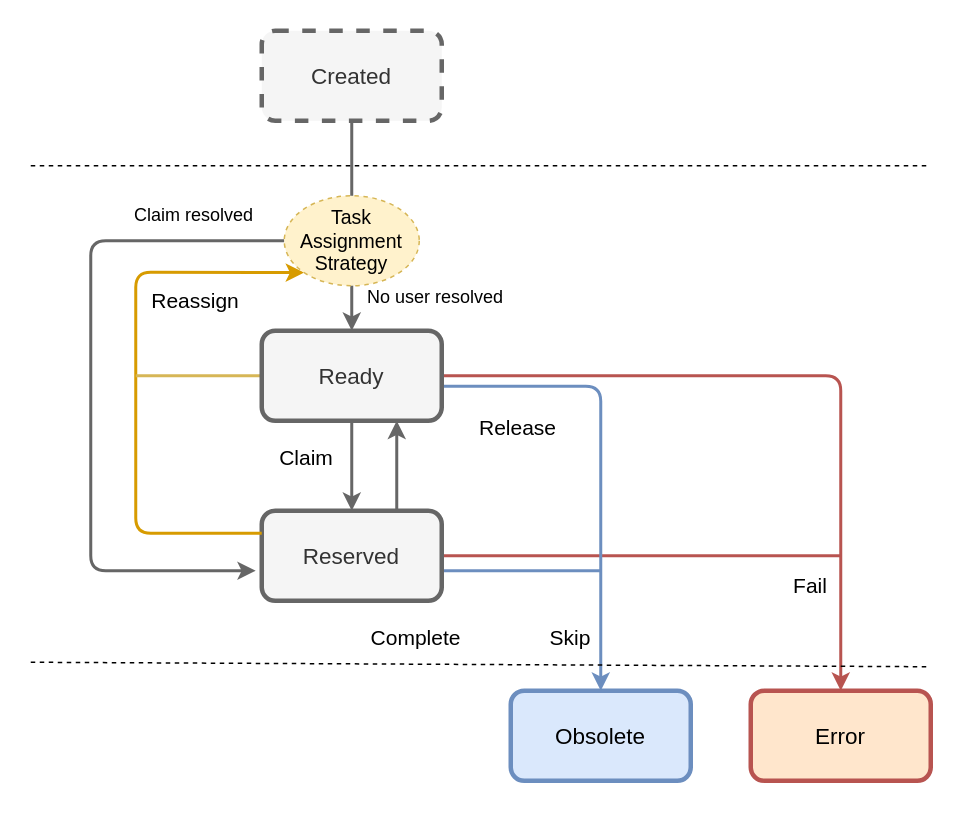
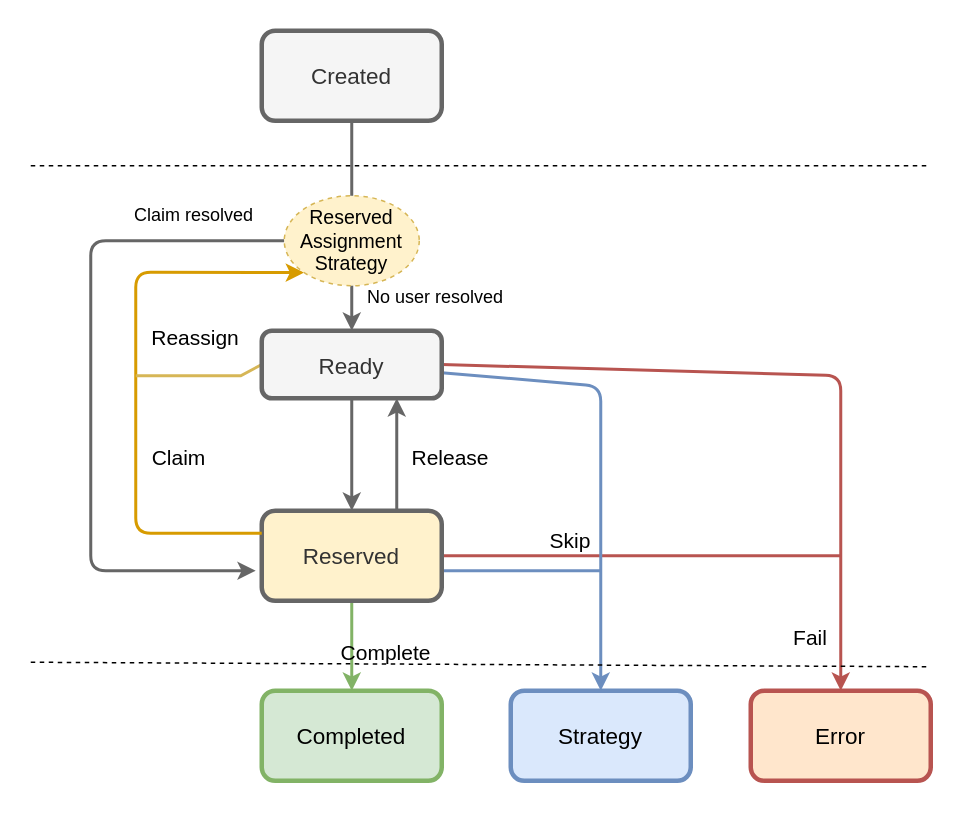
node "Created": style dashed -> solid
node "Task Assignment Strategy": label "Task Assignment Strategy" -> "Reserved Assignment Strategy"
node "Reassign": moved (196, 301) -> (196, 338)
node "Ready": size 180x90 -> 180x68
node "Release": moved (518, 428) -> (451, 458)
node "Claim": moved (307, 458) -> (179, 458)
node "Reserved": fillcolor #f5f5f5 -> #fff2cc
node "Fail": moved (811, 586) -> (811, 638)
node "Complete": moved (416, 638) -> (386, 653)
node "Skip": moved (571, 638) -> (571, 541)
edge "Reserved" -> "Completed": added
node "Completed": added
node "Obsolete": label "Obsolete" -> "Strategy"
